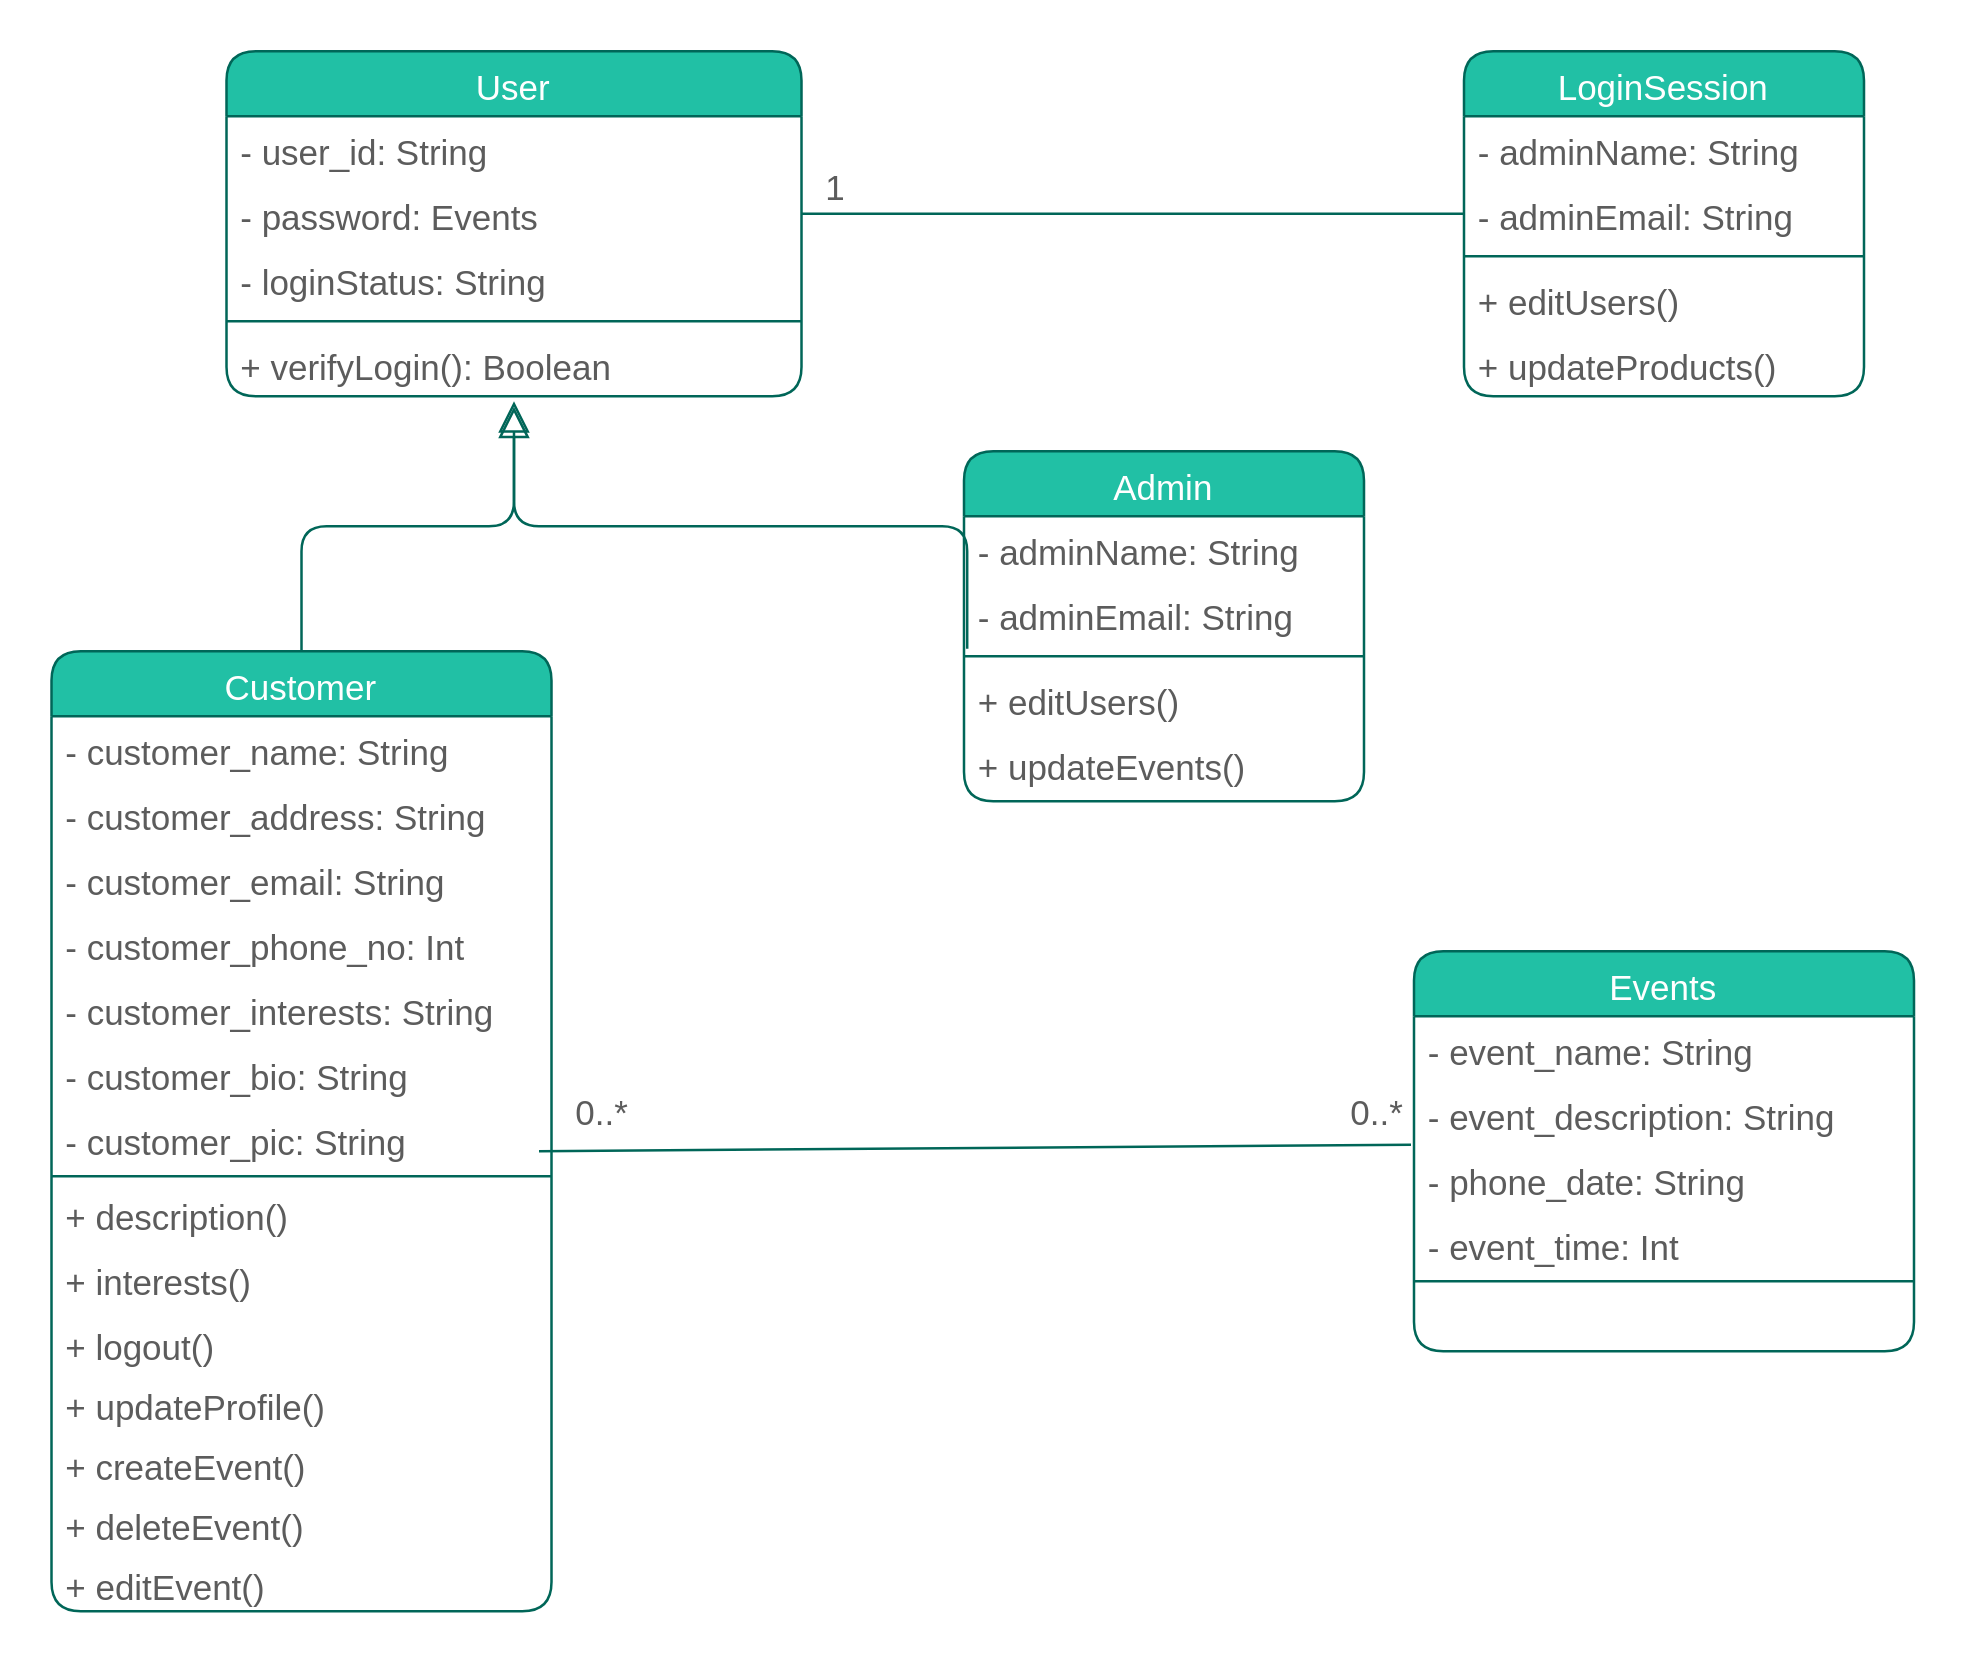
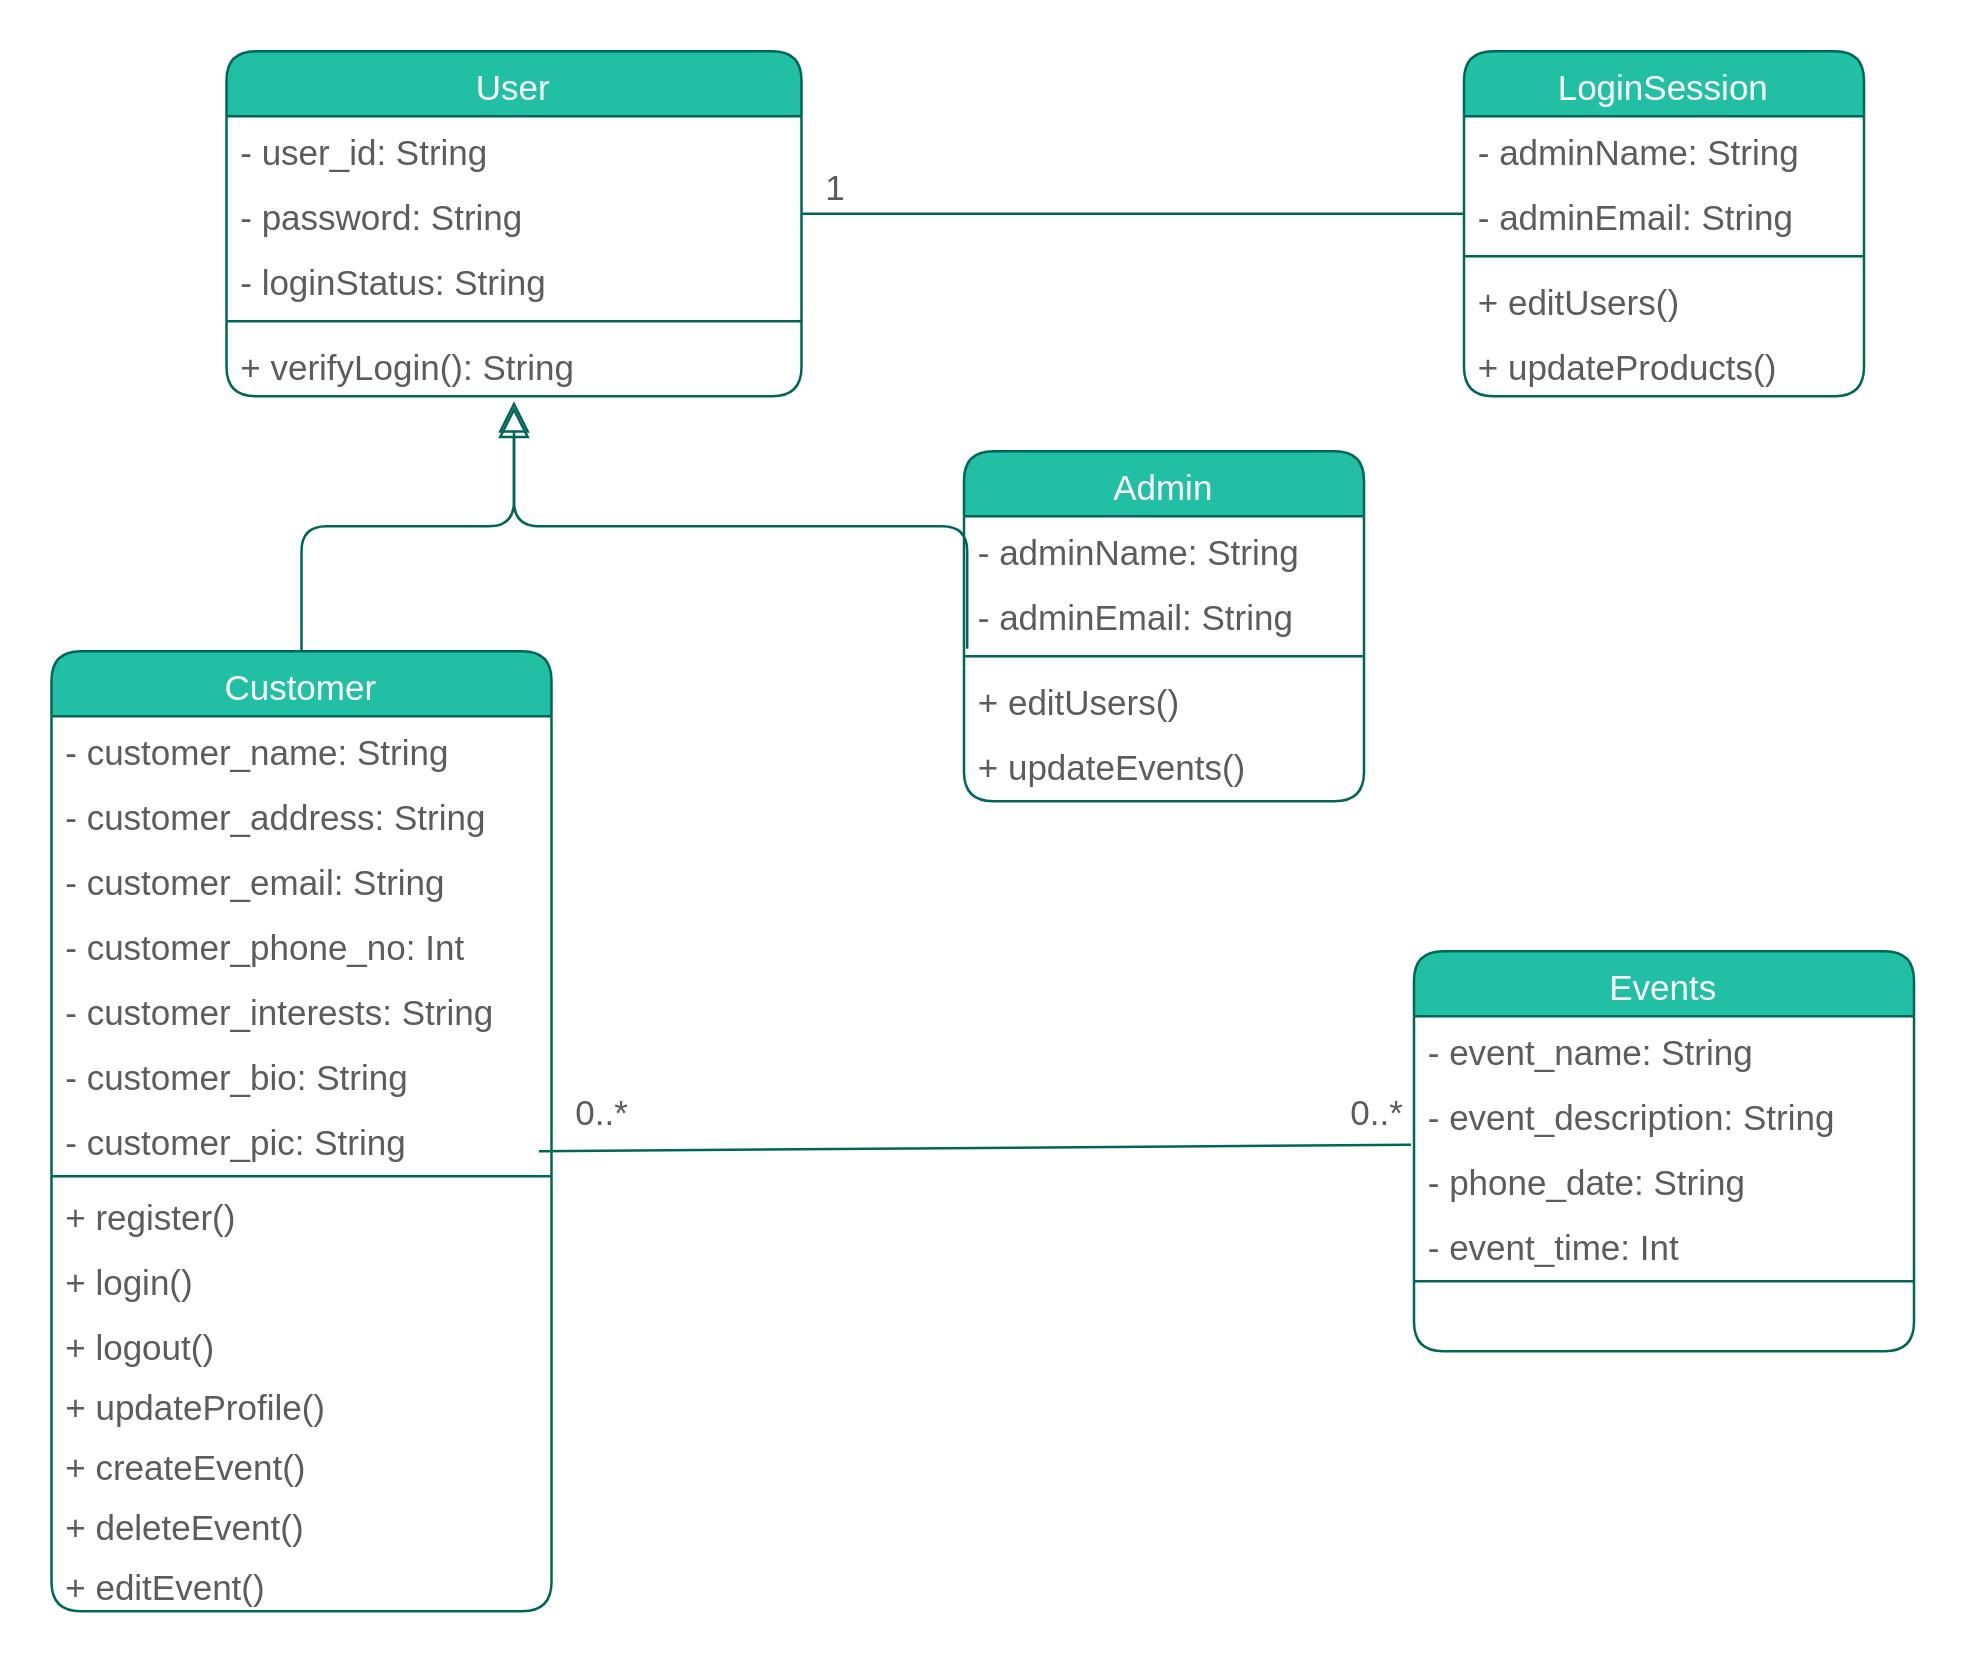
node "- password: Events": label "- password: Events" -> "- password: String"
node "+ verifyLogin(): Boolean": label "+ verifyLogin(): Boolean" -> "+ verifyLogin(): String"
node "+ description()": label "+ description()" -> "+ register()"
node "+ interests()": label "+ interests()" -> "+ login()"
